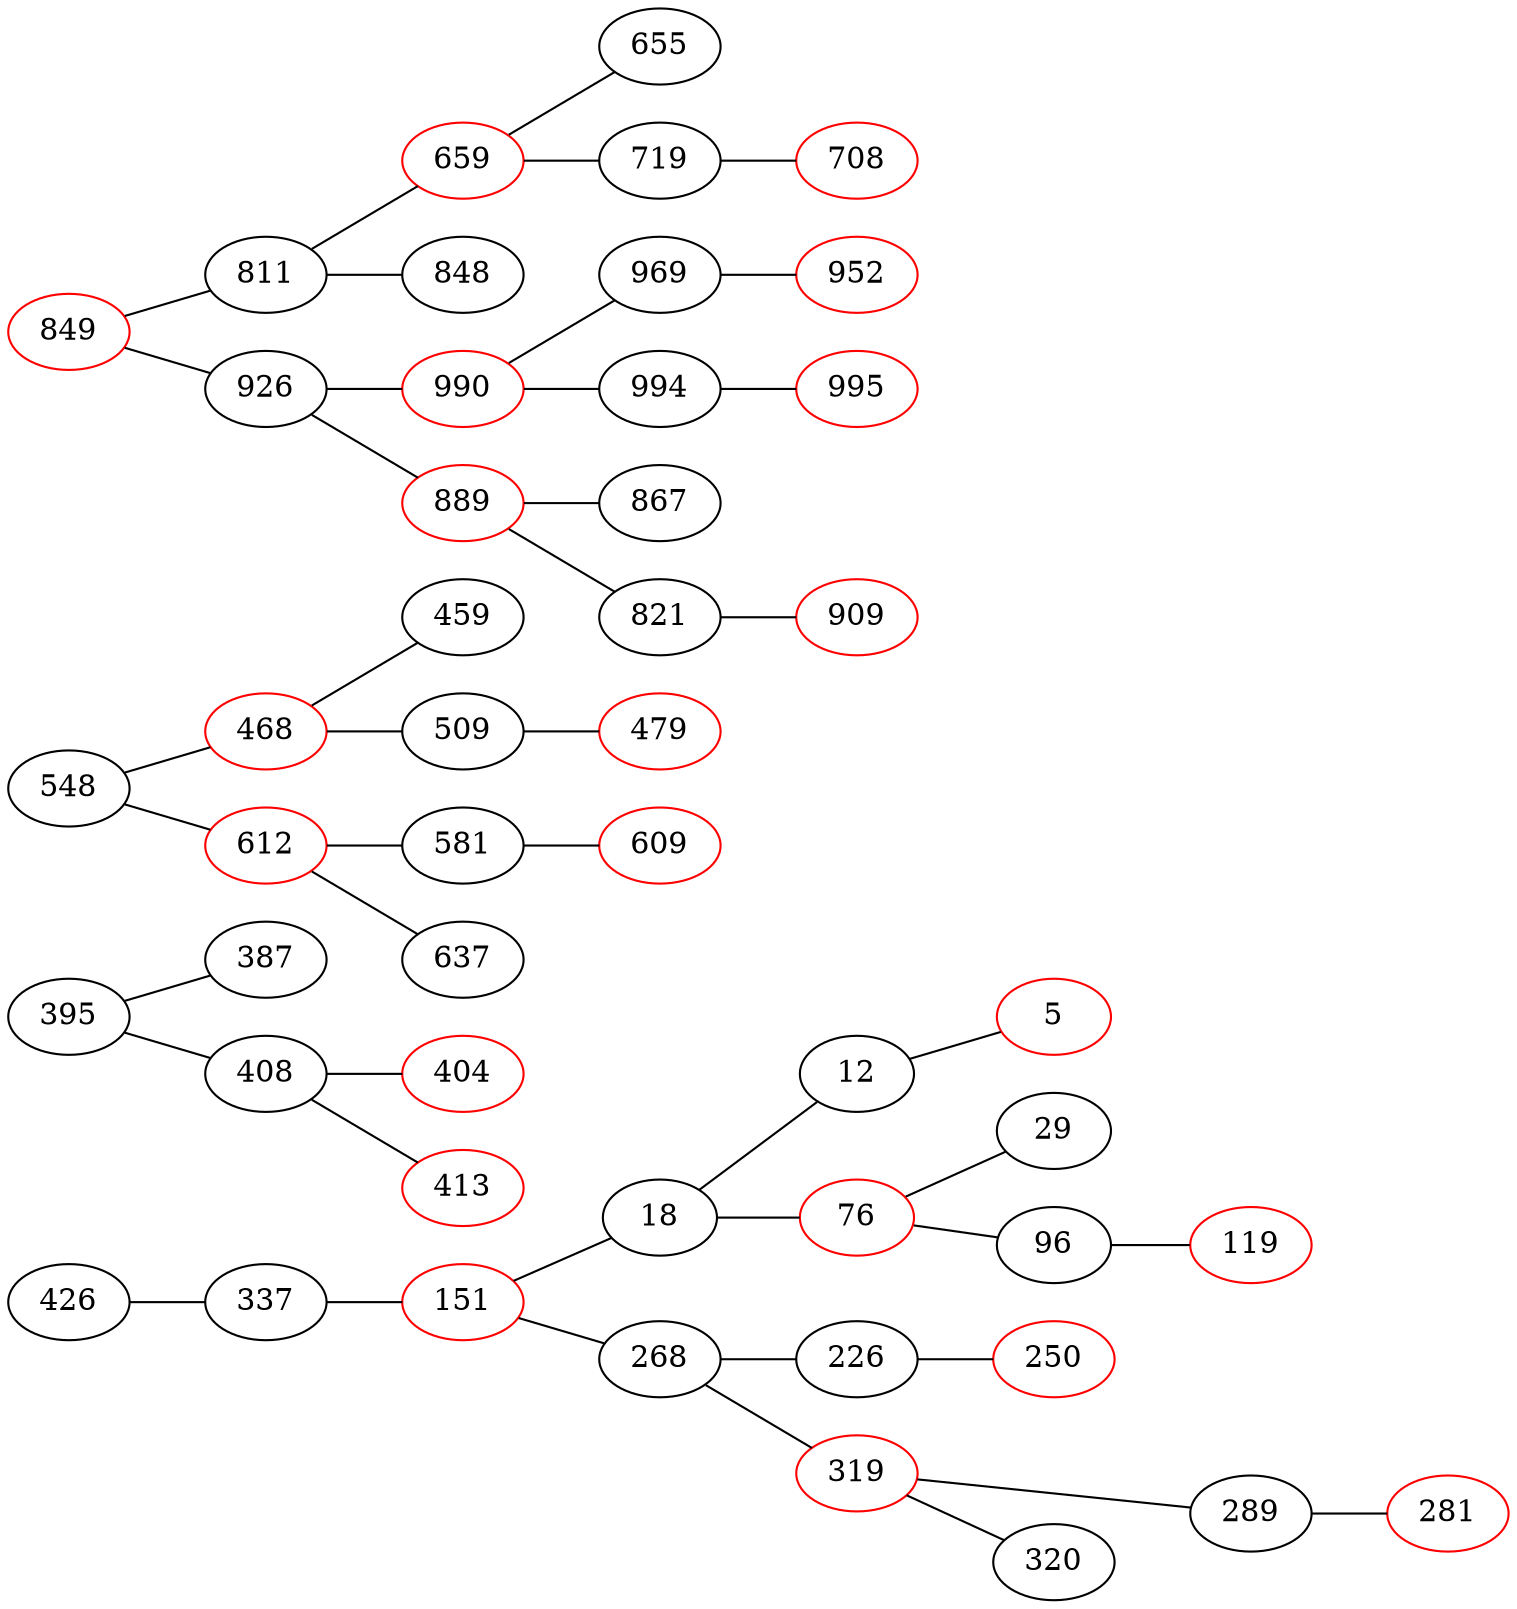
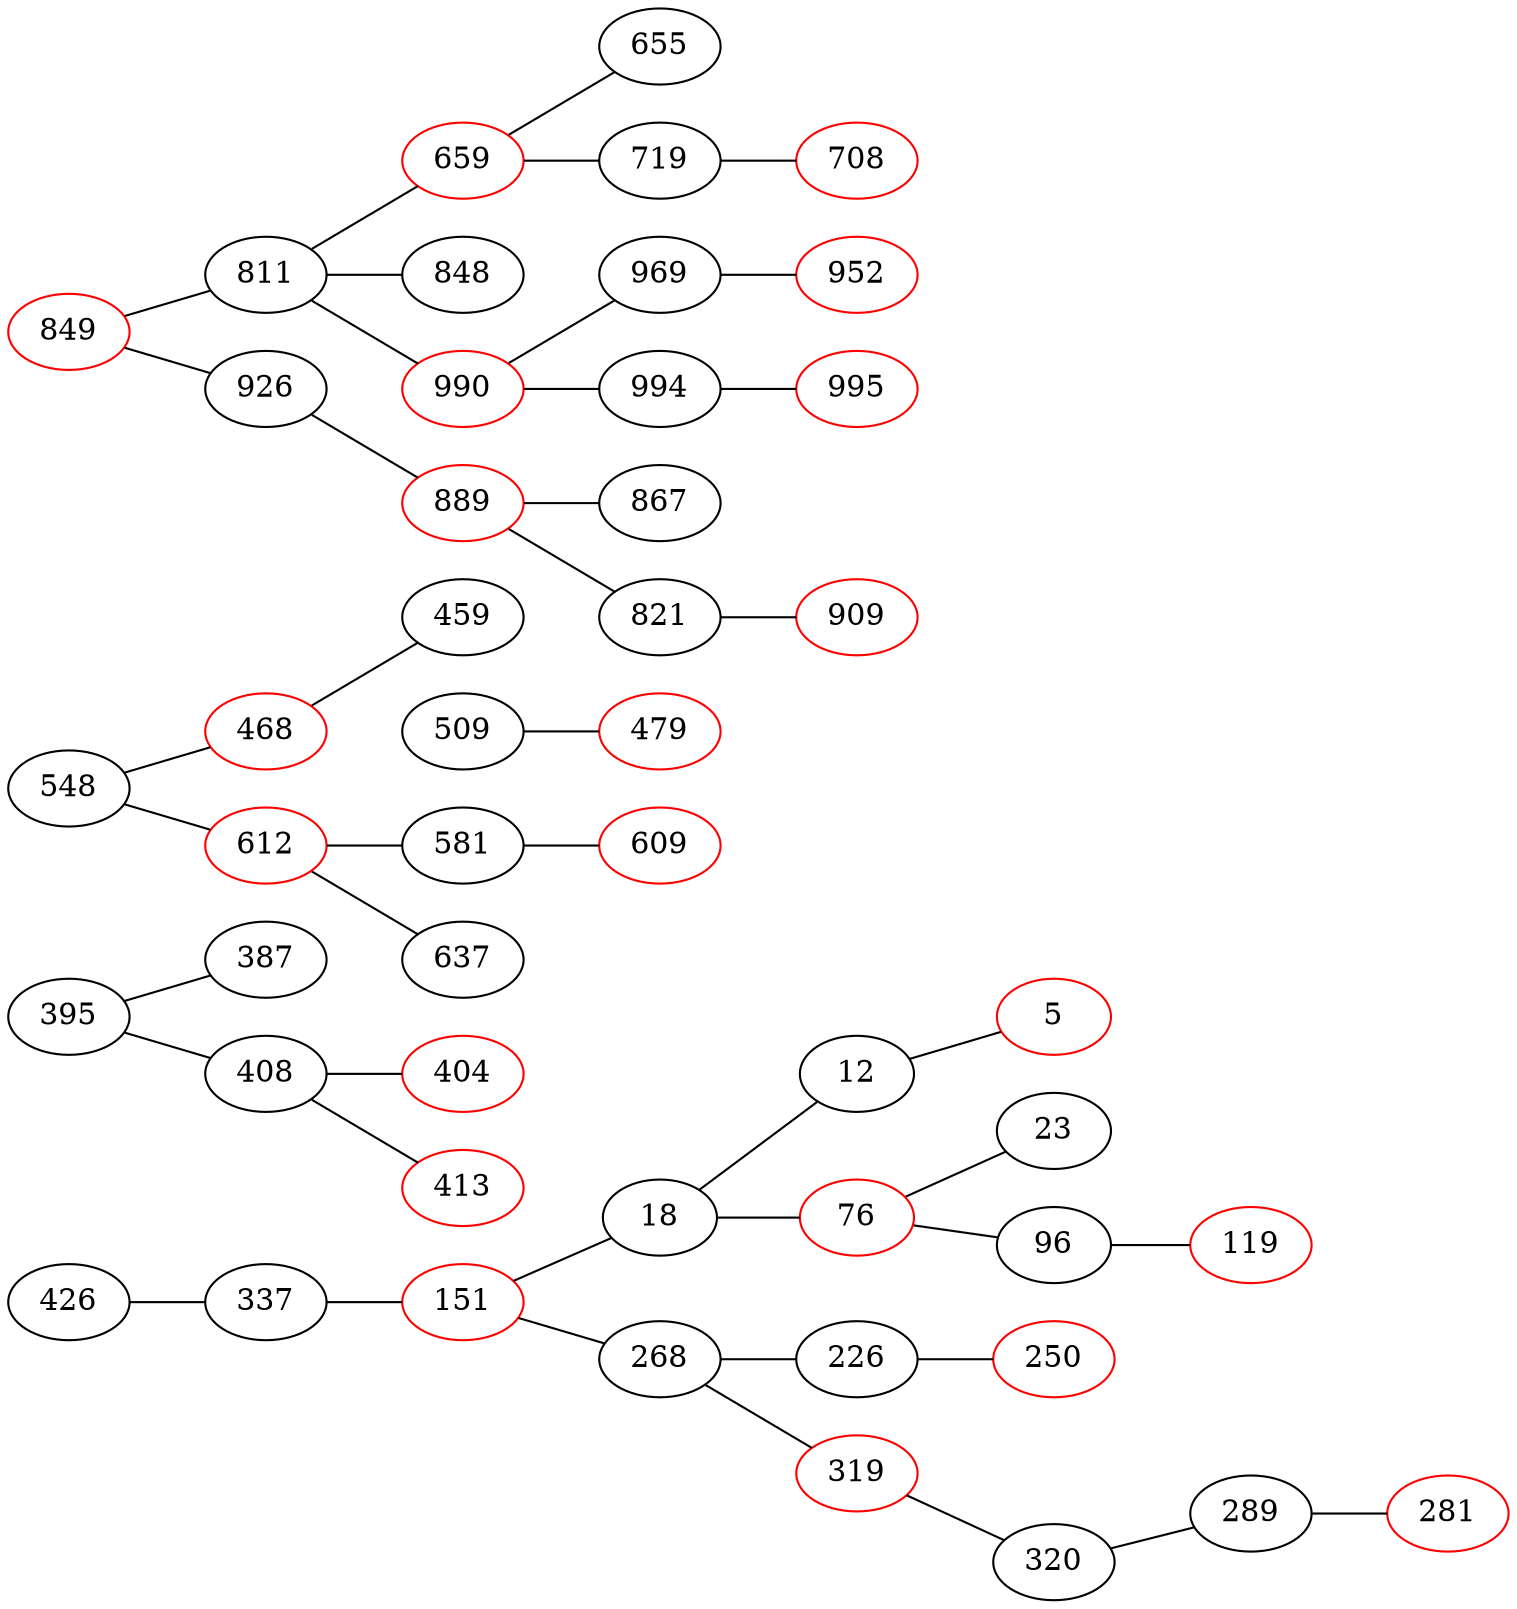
edge "926" -- "990": now "811" -- "990"
edge "468" -- "509": removed
node "29": label "29" -> "23"
edge "319" -- "289": now "320" -- "289"
